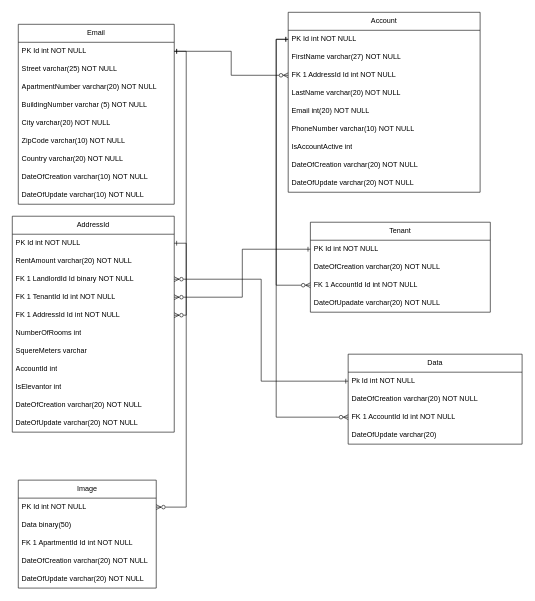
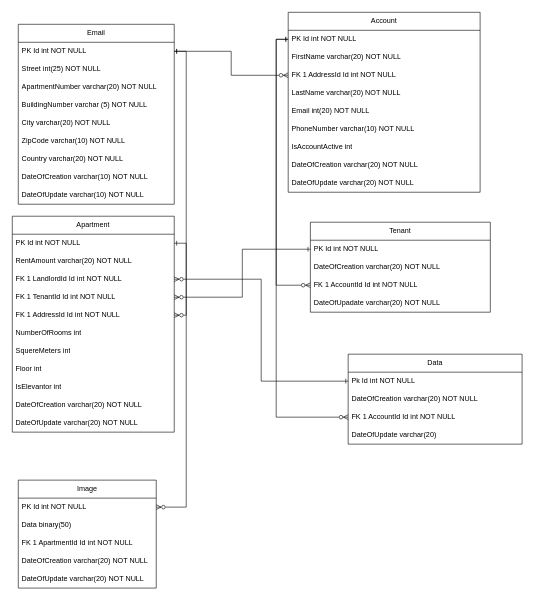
node "FirstName varchar(27) NOT NULL": label "FirstName varchar(27) NOT NULL" -> "FirstName varchar(20) NOT NULL"
node "Street varchar(25) NOT NULL": label "Street varchar(25) NOT NULL" -> "Street int(25) NOT NULL"
node "AddressId": label "AddressId" -> "Apartment"
node "FK 1 LandlordId Id binary NOT NULL": label "FK 1 LandlordId Id binary NOT NULL" -> "FK 1 LandlordId Id int NOT NULL"
node "SquereMeters varchar": label "SquereMeters varchar" -> "SquereMeters int"
node "AccountId int": label "AccountId int" -> "Floor int"
